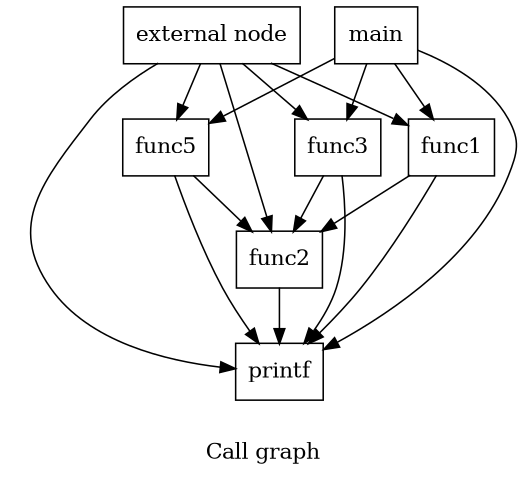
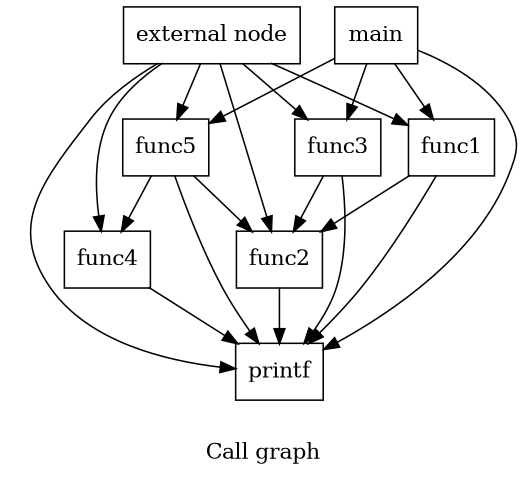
node "func4": added
